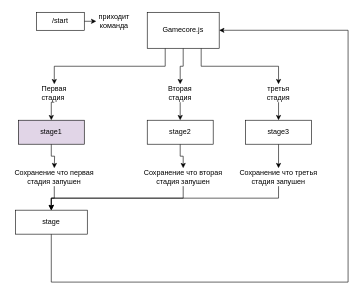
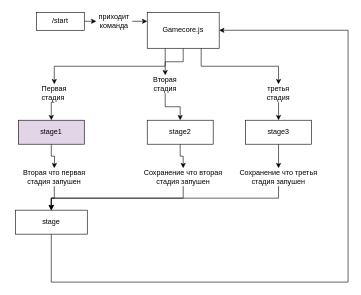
edge "приходит команда" -> "Gamecore.js": added
node "Вторая стадия": moved (180, 93) -> (165, 84)
node "Сохранение что первая стадия запушен": label "Сохранение что первая стадия запушен" -> "Вторая что первая стадия запушен"
